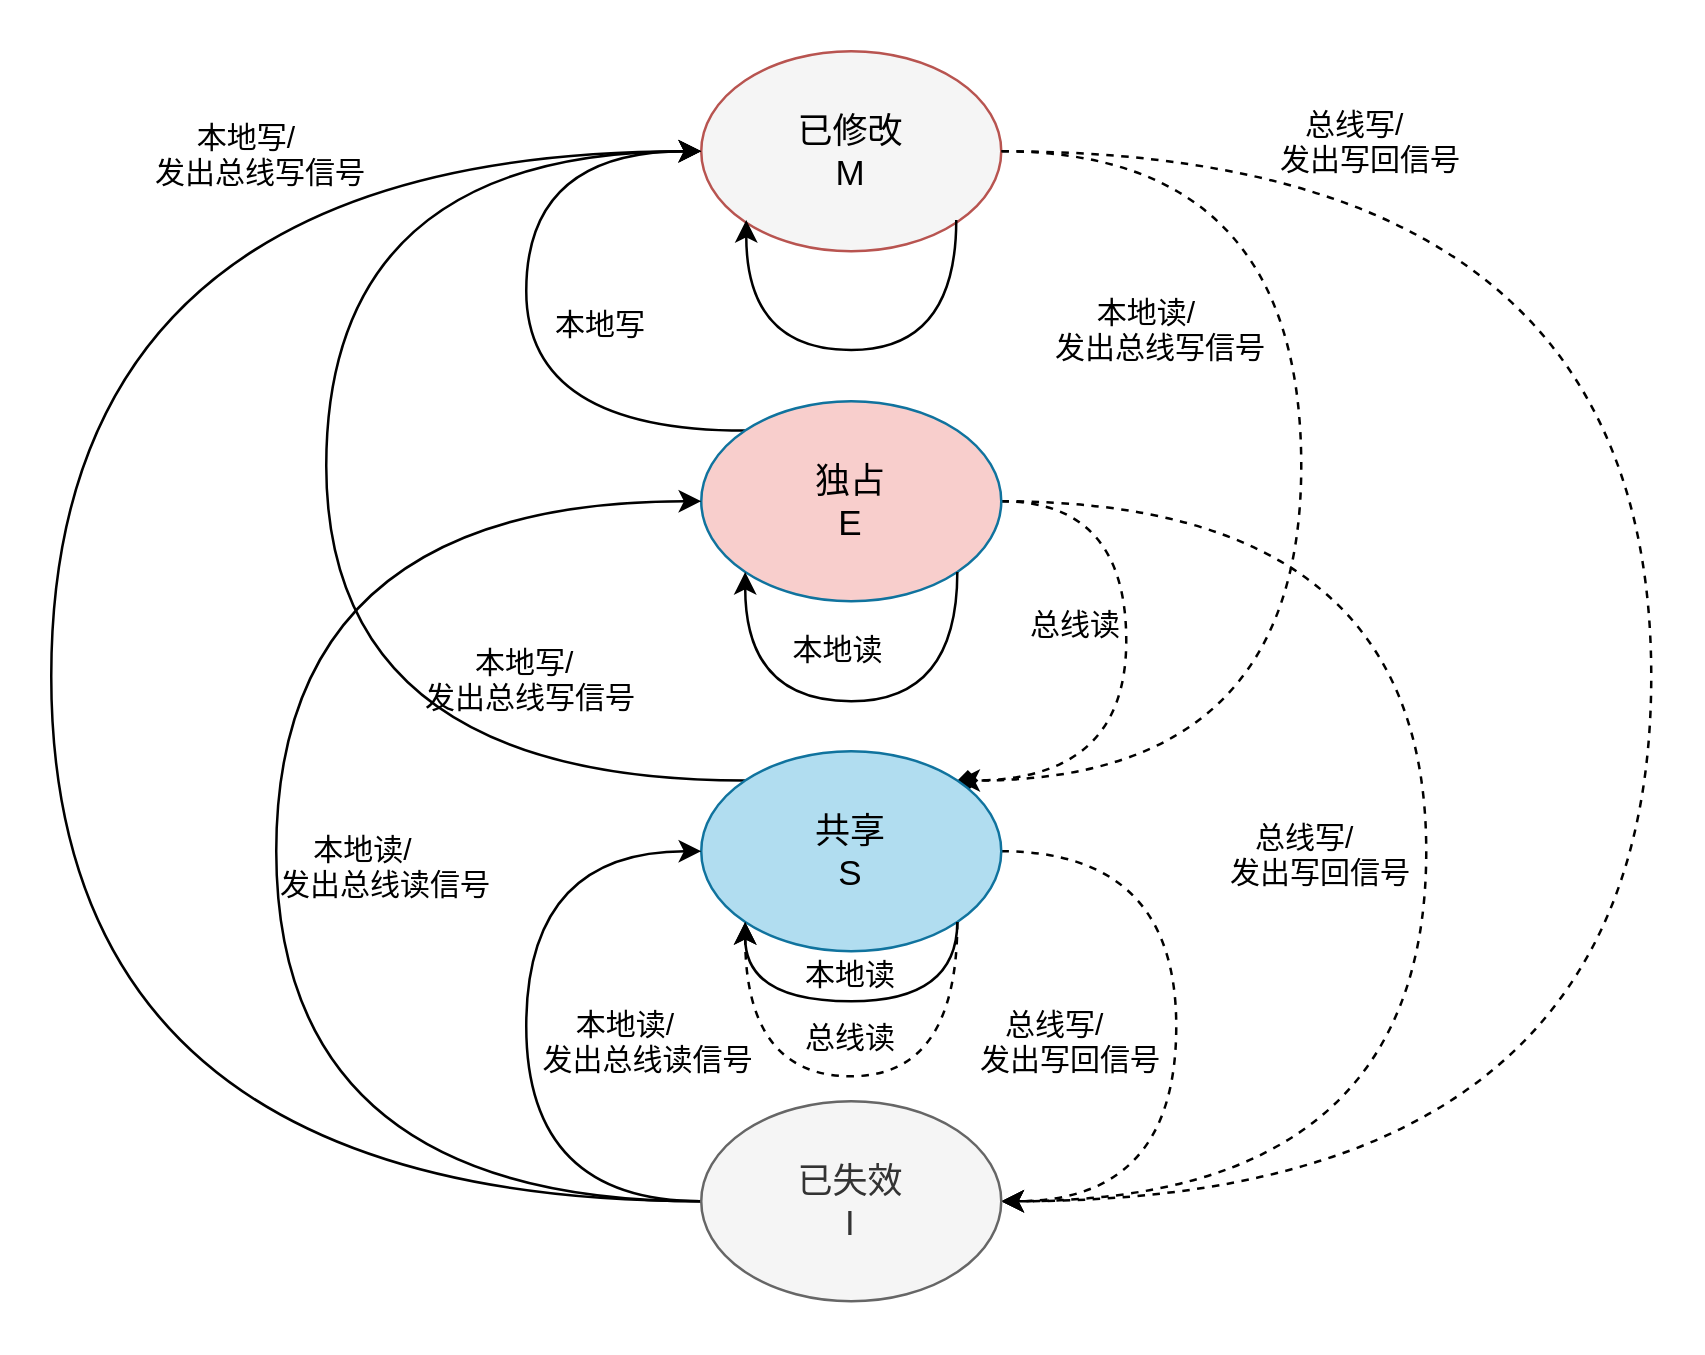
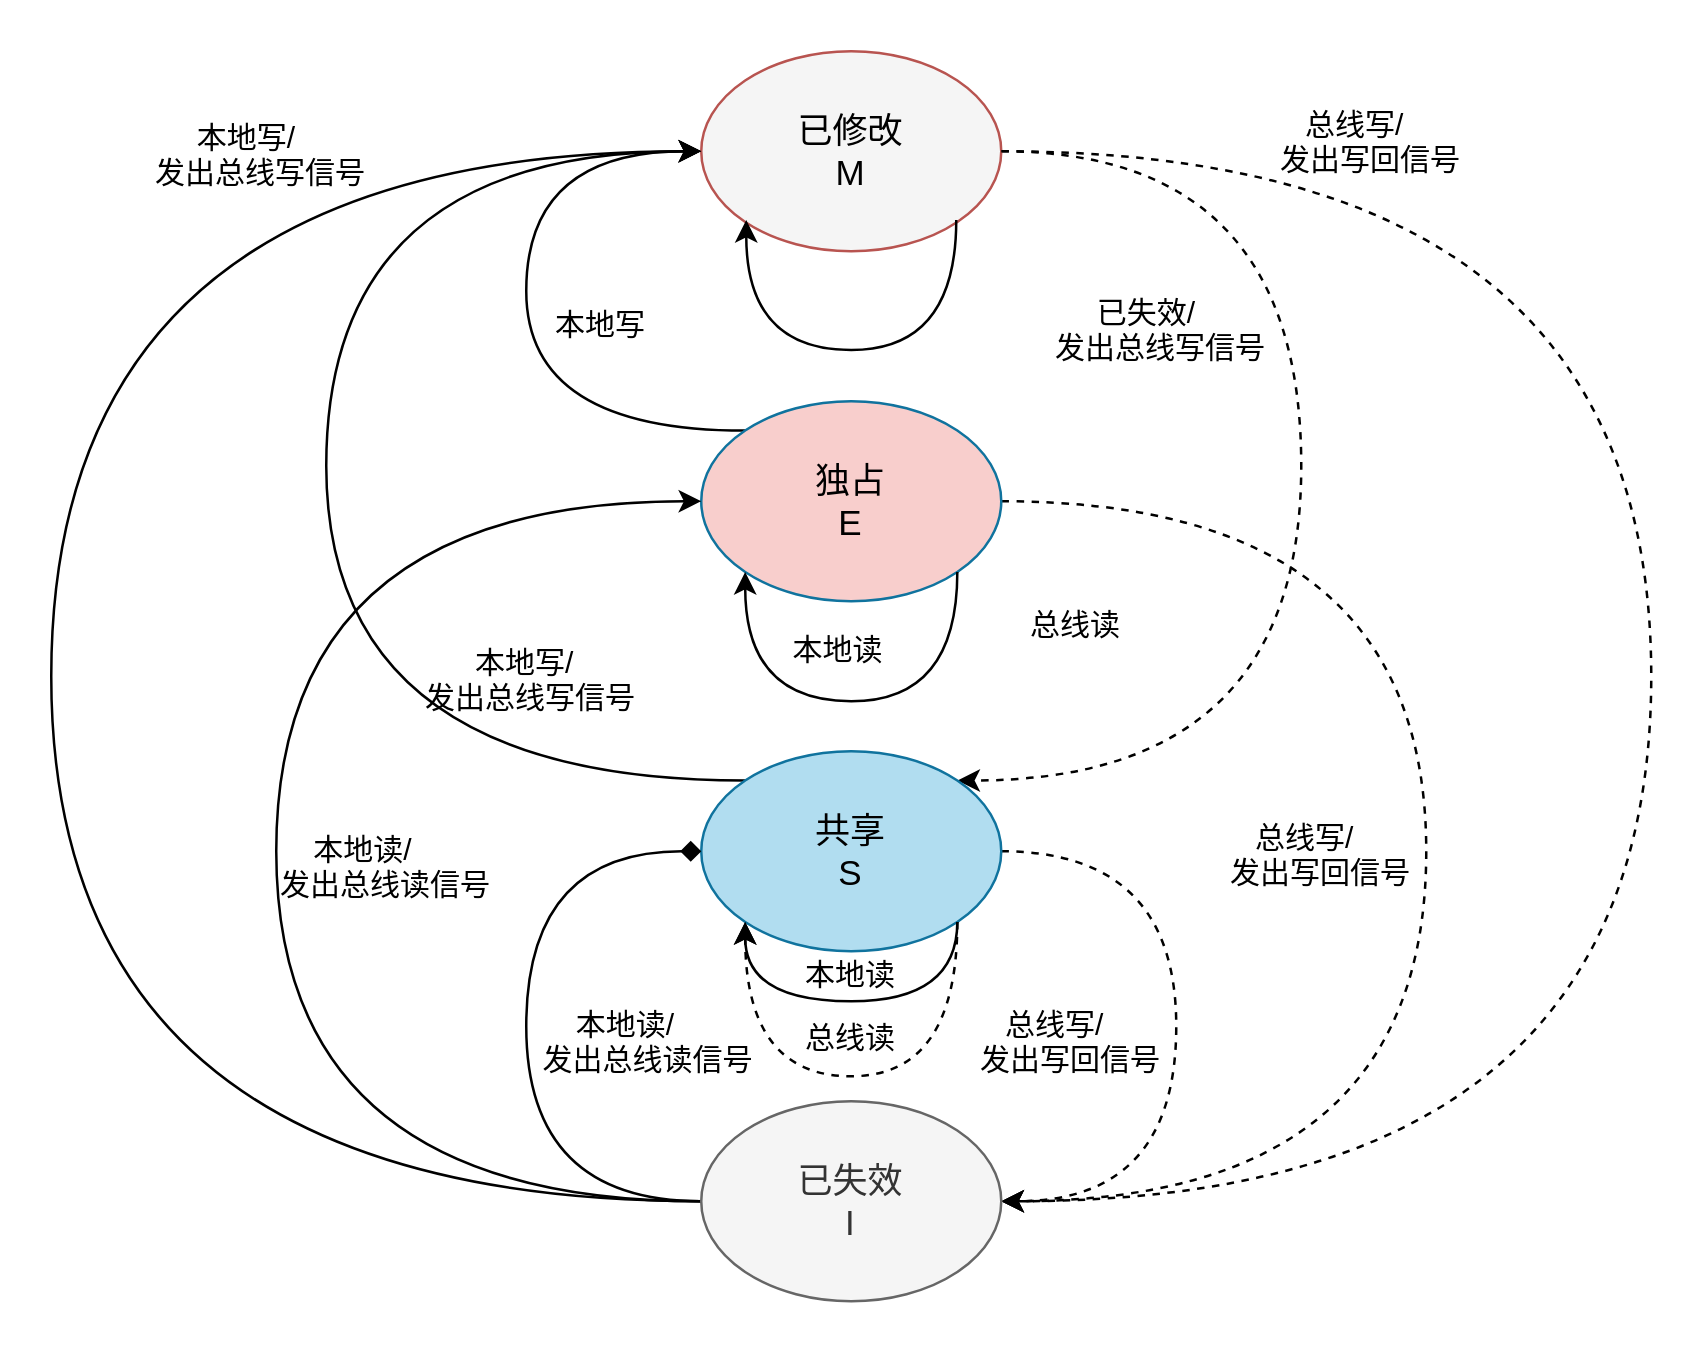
node "本地读/ 发出总线写信号": label "本地读/ 发出总线写信号" -> "已失效/ 发出总线写信号"
edge "独占E" -> "共享S": removed
edge "已修改 M" -> "共享S": arrowhead diamond -> classic
edge "已失效 I" -> "共享S": arrowhead classic -> diamond
